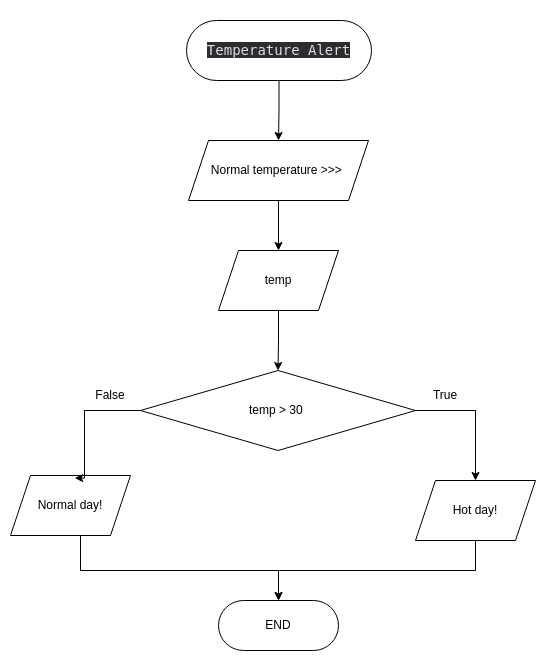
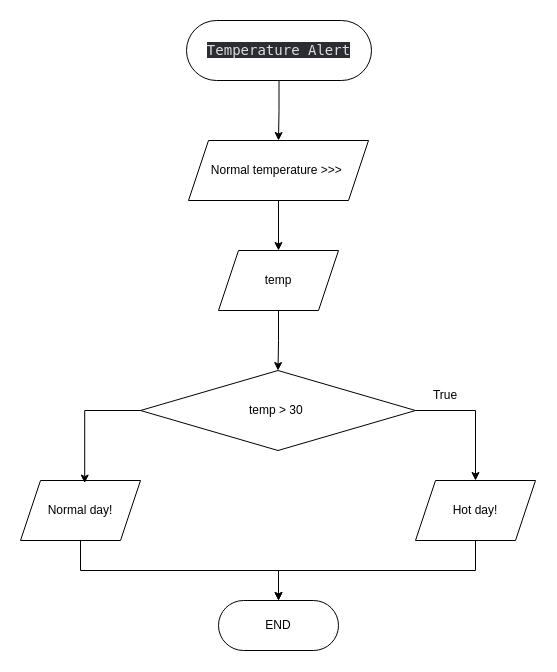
node "False": removed
node "Normal day!": moved (71, 506) -> (81, 511)
